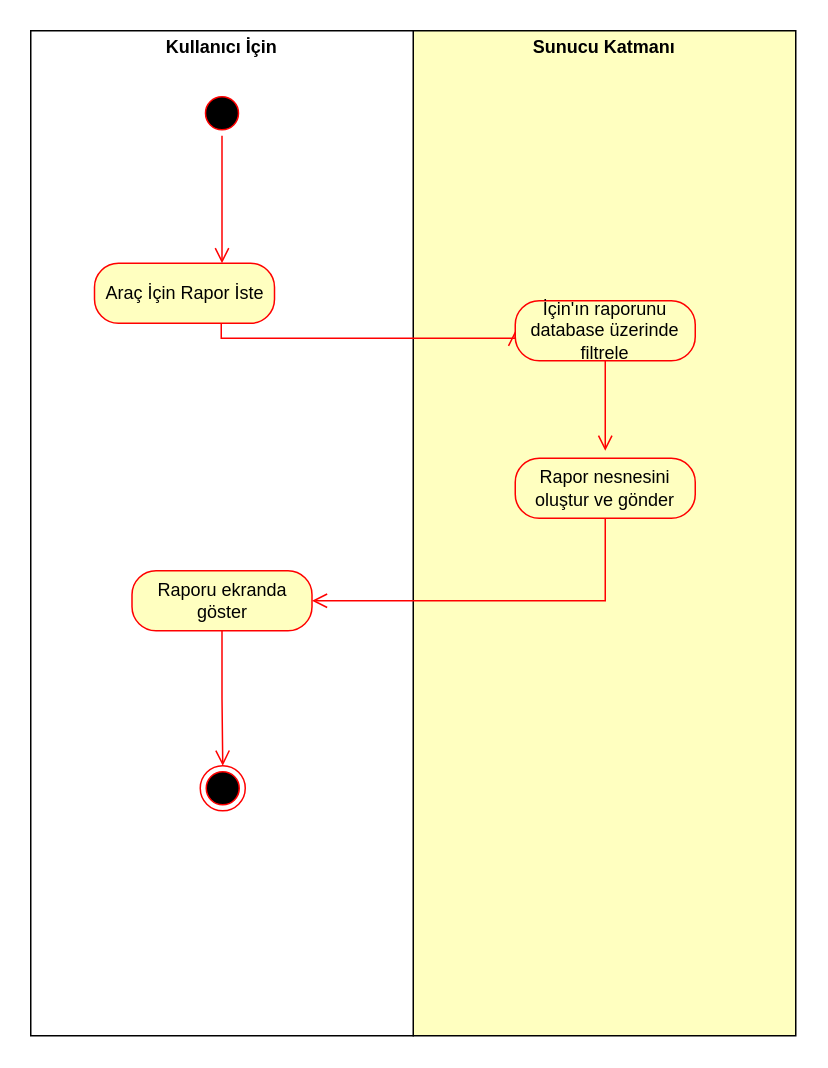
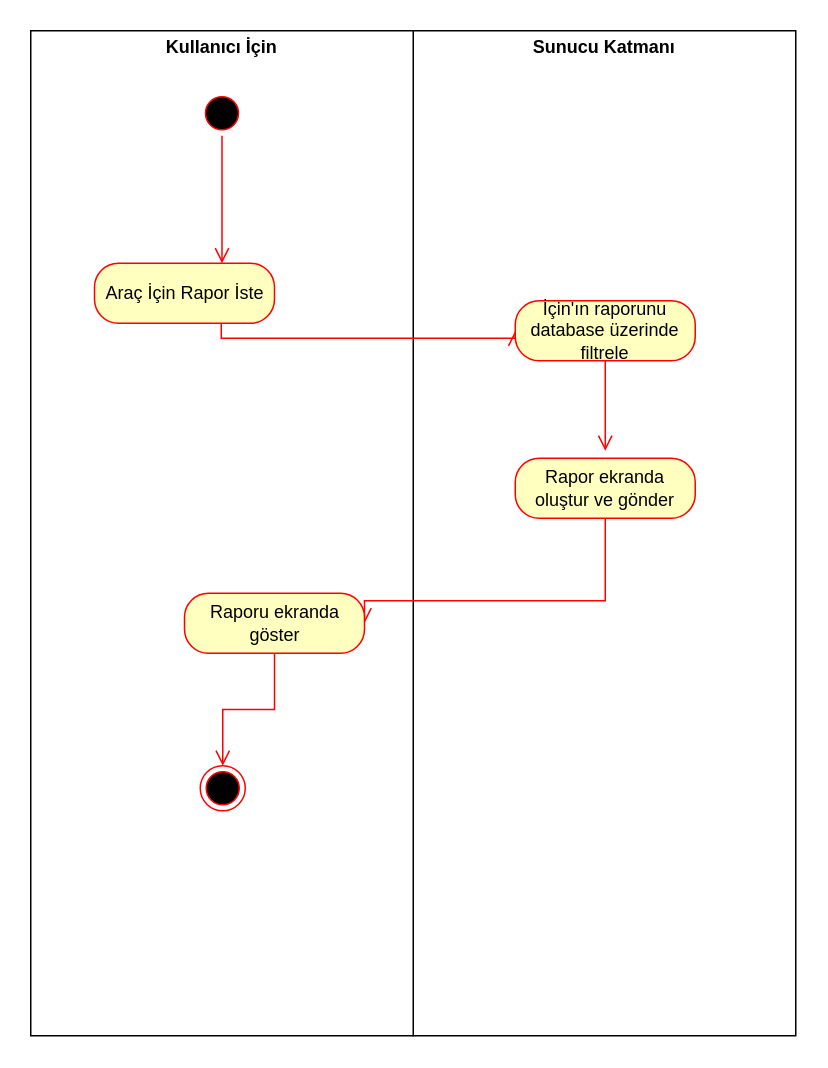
node "Rapor nesnesini oluştur ve gönder": label "Rapor nesnesini oluştur ve gönder" -> "Rapor ekranda oluştur ve gönder"
node "Sunucu Katmanı": fillcolor #ffffc0 -> #ffffff
node "Raporu ekranda göster": moved (222, 601) -> (275, 623)
